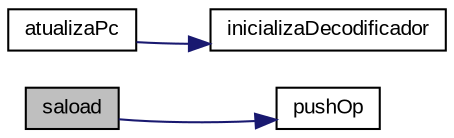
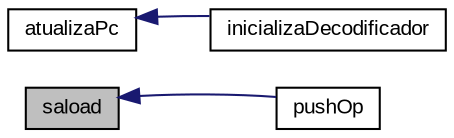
edge "atualizaPc" -> "inicializaDecodificador": reversed
edge "saload" -> "pushOp": reversed
